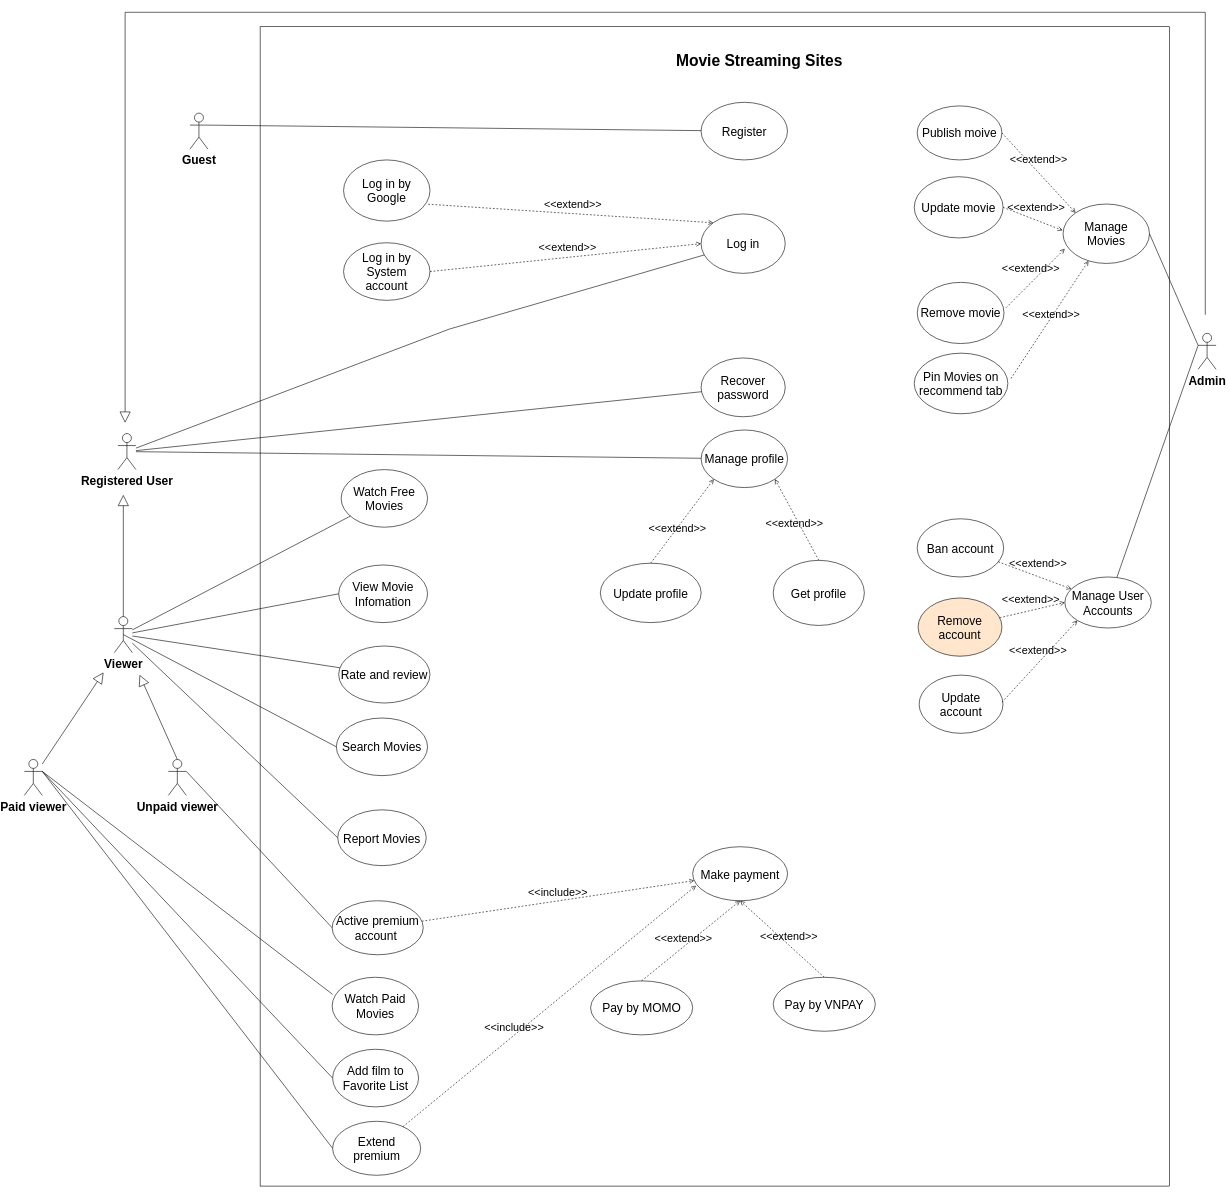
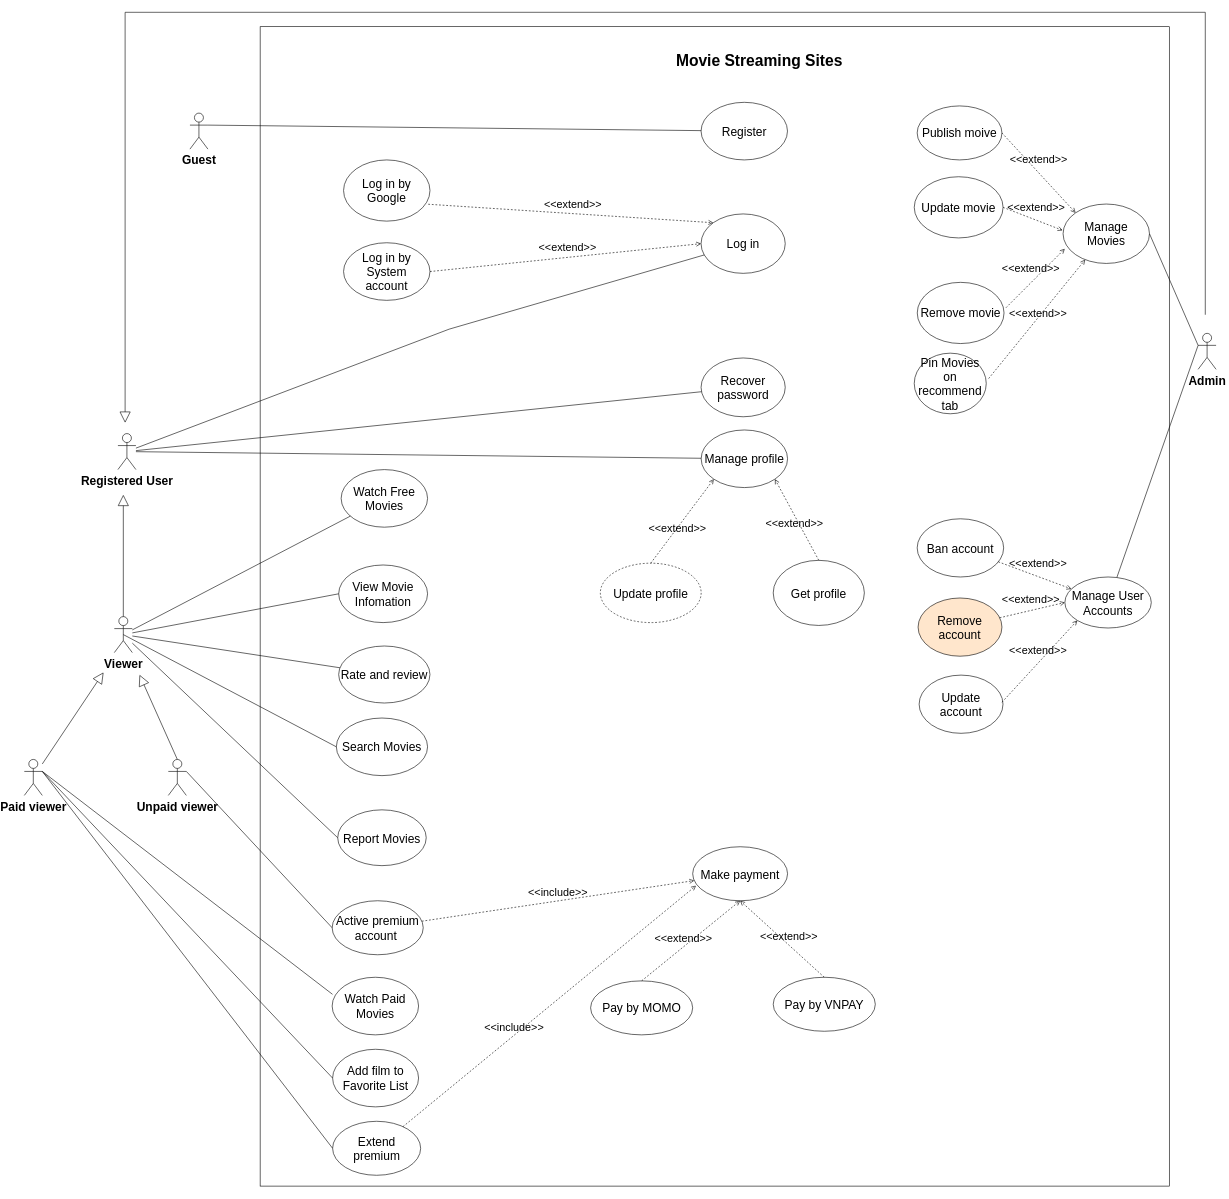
node "Pin Movies on recommend tab": size 94x61 -> 72x61
node "Update profile": style solid -> dashed
